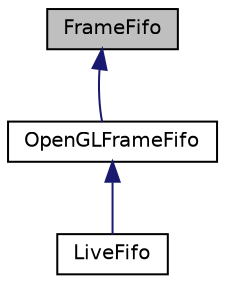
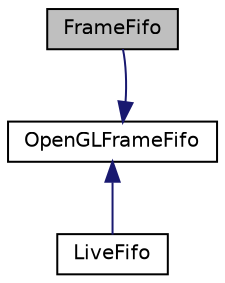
edge "OpenGLFrameFifo" -> "FrameFifo": reversed
